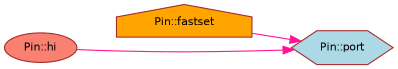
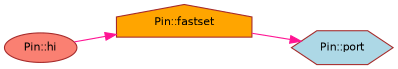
edge "Pin::hi" -> "Pin::port": now "Pin::hi" -> "Pin::fastset"
